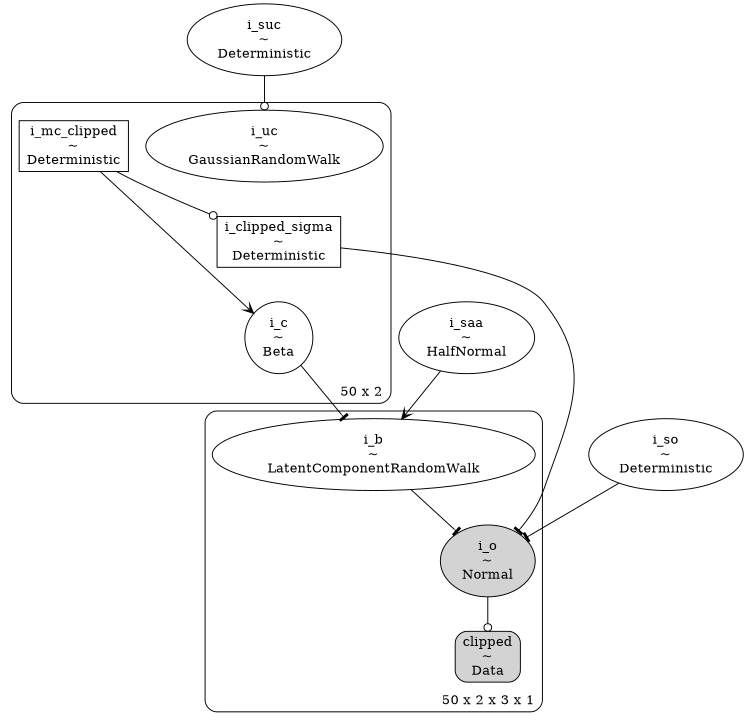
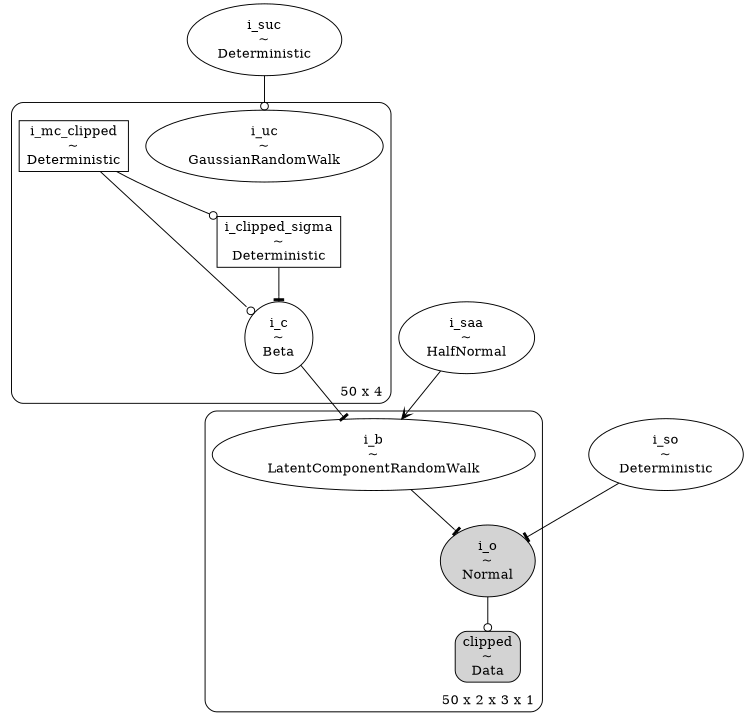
edge "i_mc_clipped ~ Deterministic" -> "i_c ~ Beta": arrowhead vee -> odot
edge "i_clipped_sigma ~ Deterministic" -> "i_o ~ Normal": now "i_clipped_sigma ~ Deterministic" -> "i_c ~ Beta"
cluster "50 x 2": label "50 x 2" -> "50 x 4"
